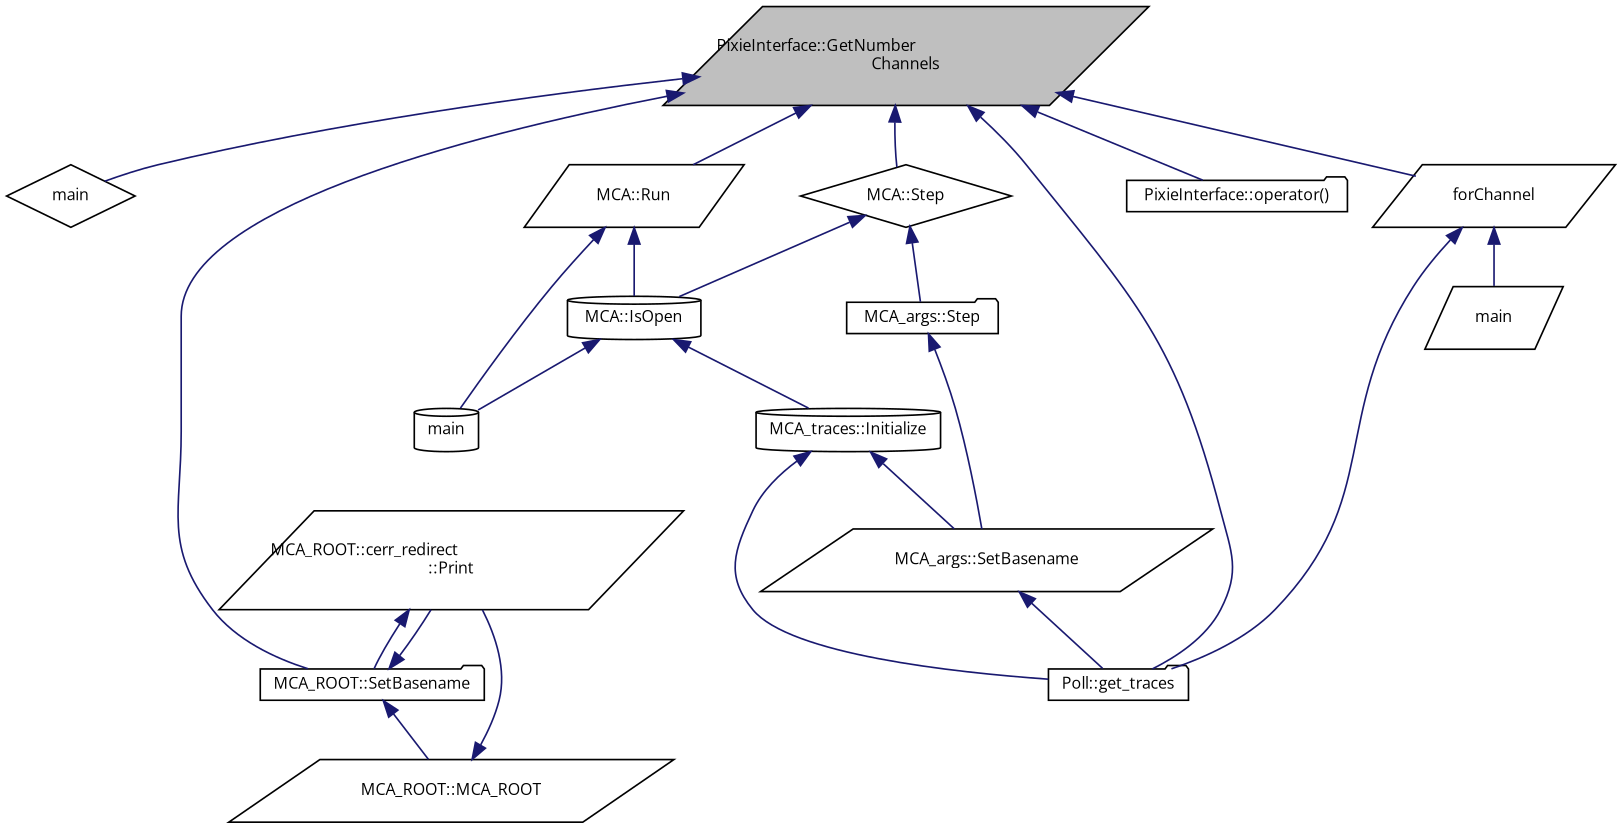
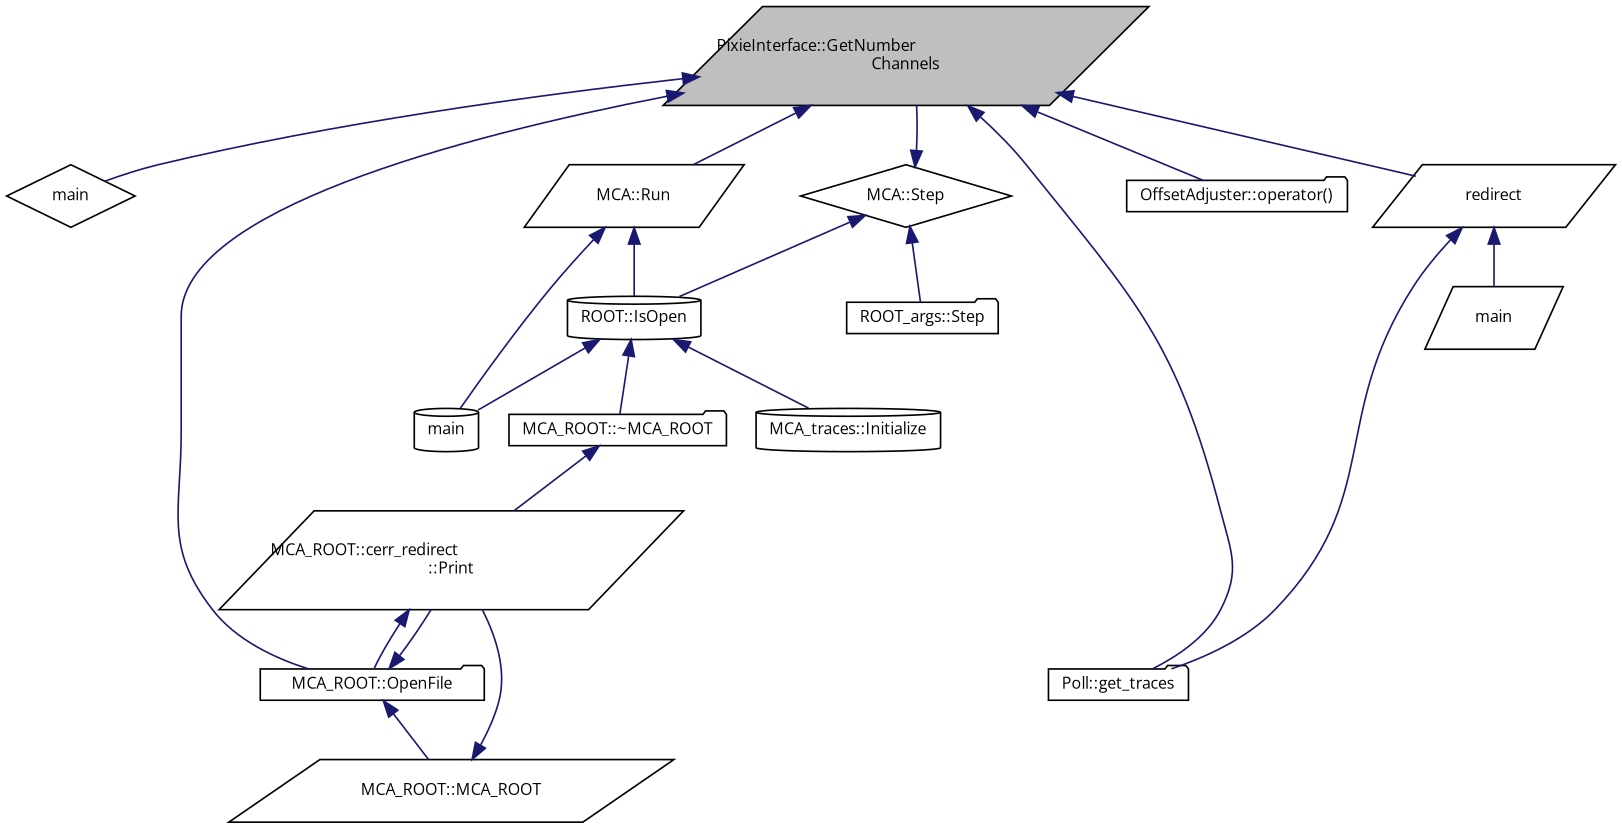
edge "MCA::Step" -> "PixieInterface::GetNumber Channels": reversed
node "PixieInterface::operator()": label "PixieInterface::operator()" -> "OffsetAdjuster::operator()"
node "forChannel": label "forChannel" -> "redirect"
node "MCA::IsOpen": label "MCA::IsOpen" -> "ROOT::IsOpen"
node "MCA_args::Step": label "MCA_args::Step" -> "ROOT_args::Step"
node "MCA_ROOT::~MCA_ROOT": added
node "MCA_args::SetBasename": removed
edge "Poll::get_traces" -> "MCA_traces::Initialize": removed
node "MCA_ROOT::SetBasename": label "MCA_ROOT::SetBasename" -> "MCA_ROOT::OpenFile"
